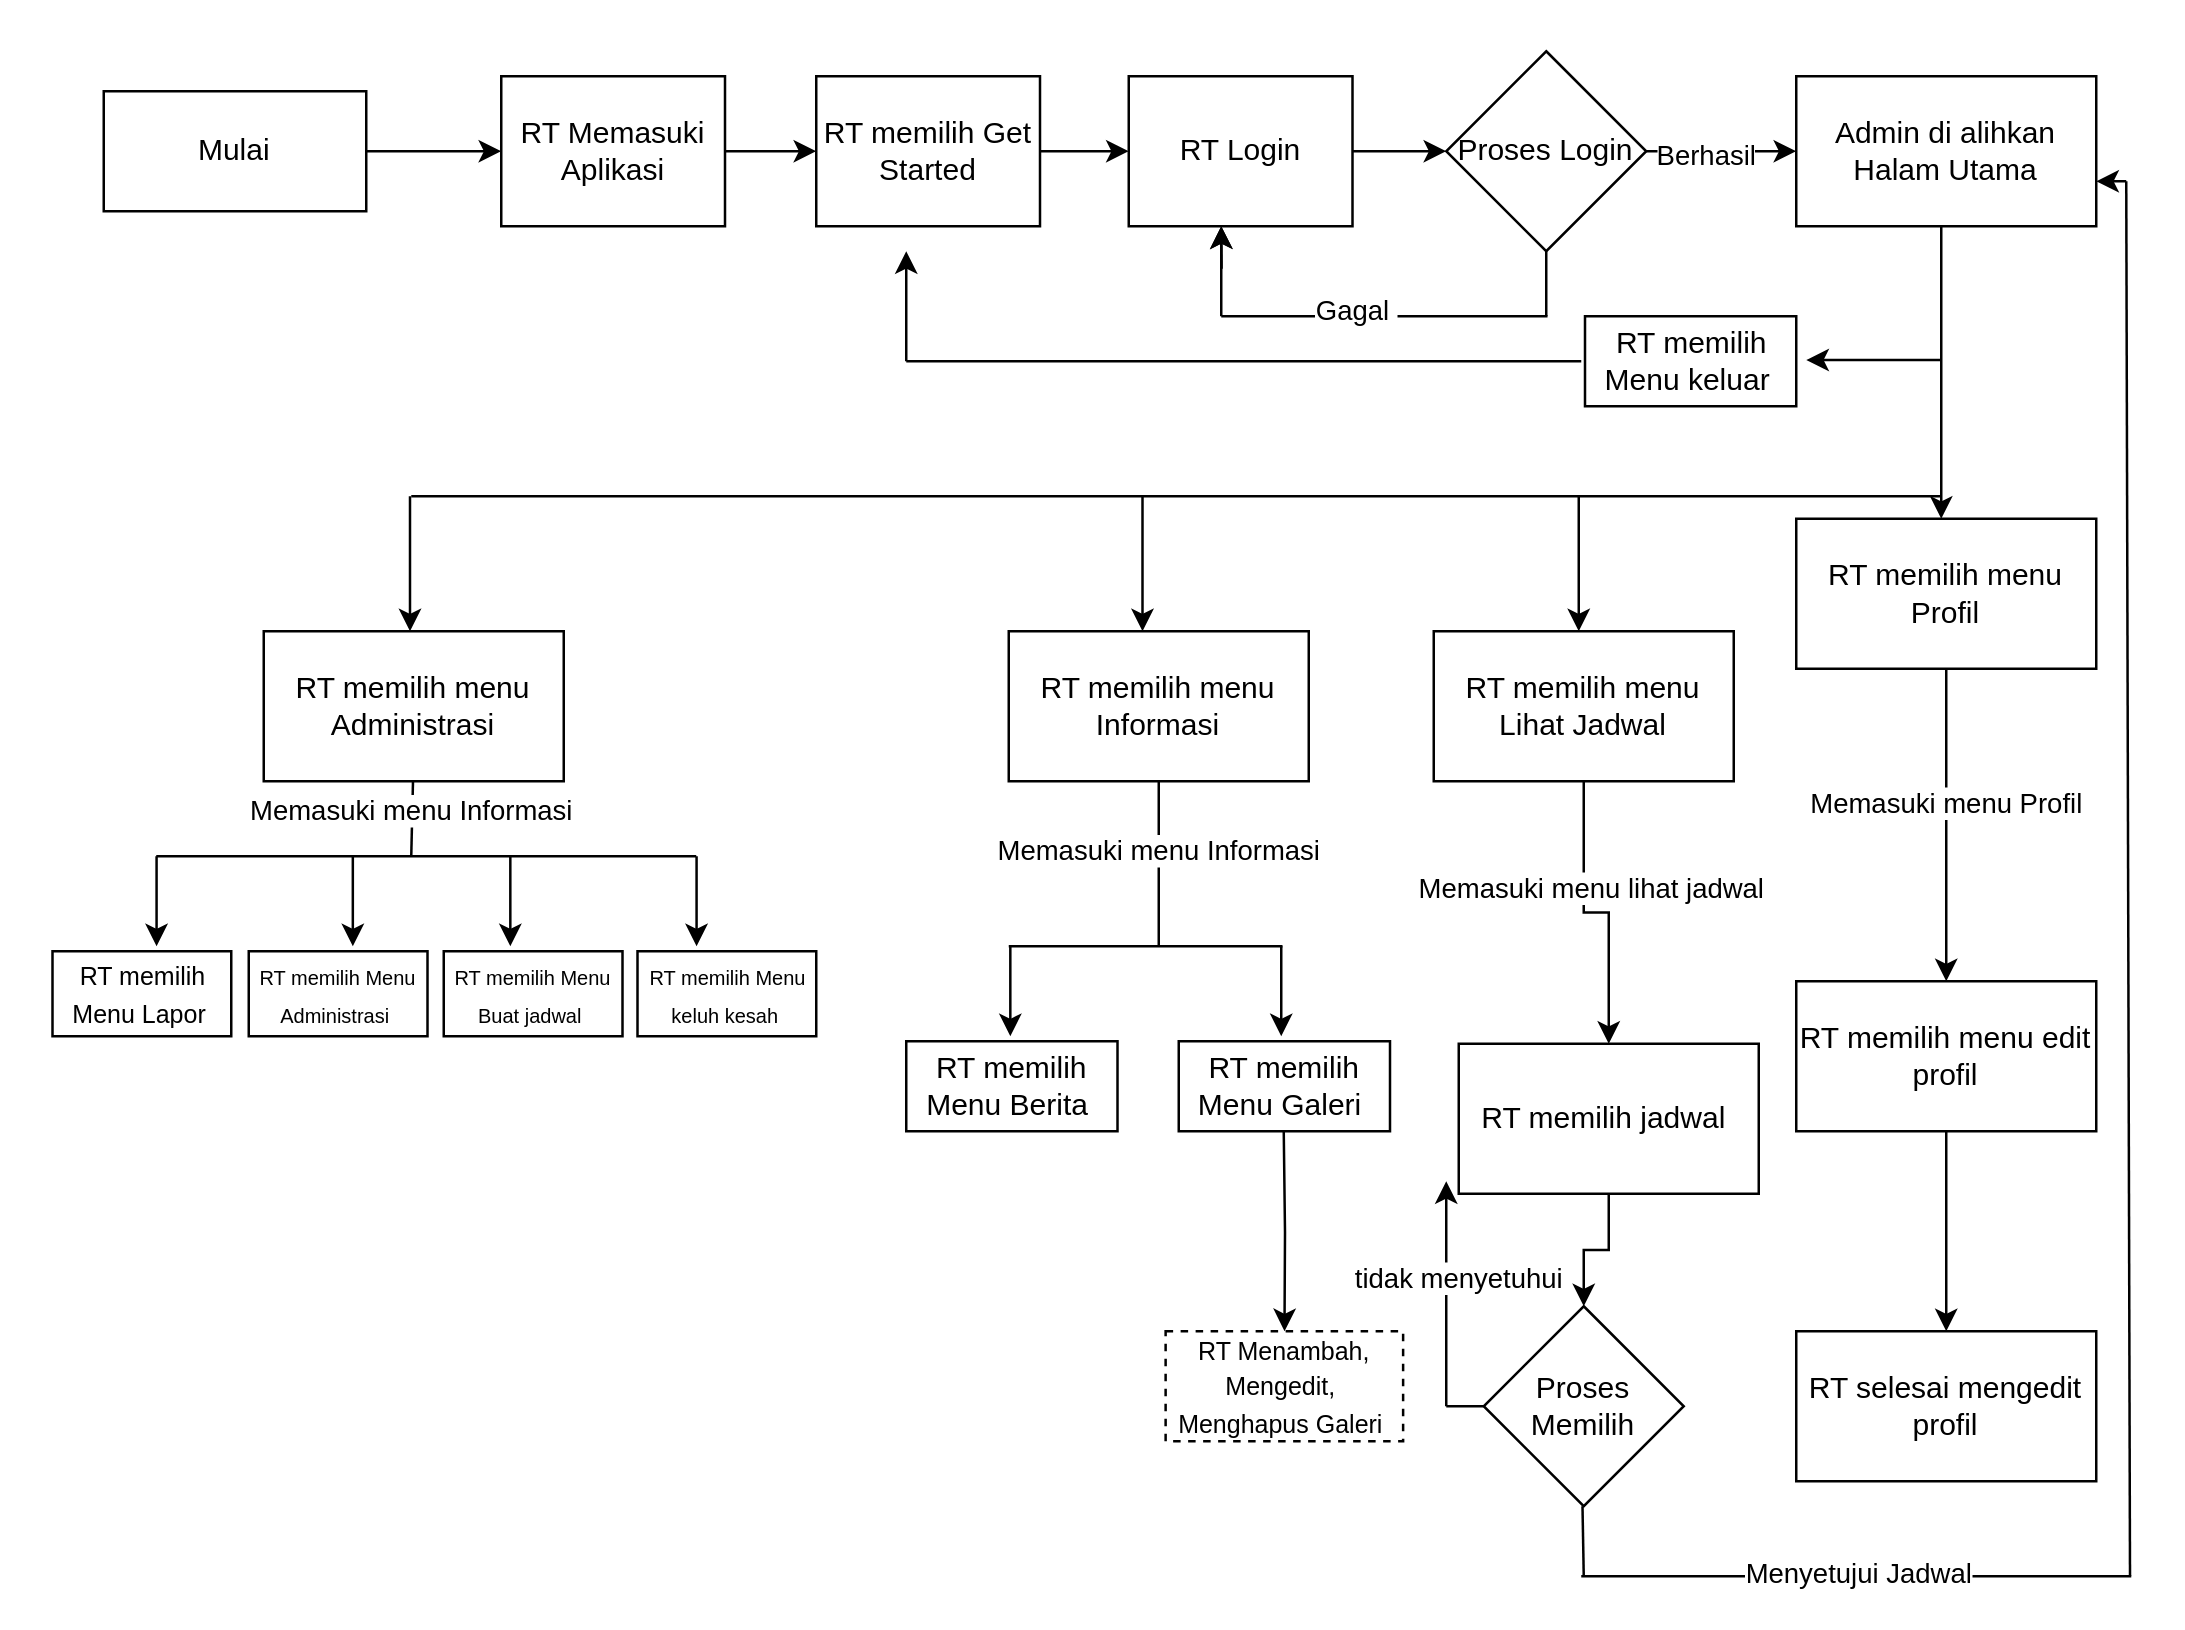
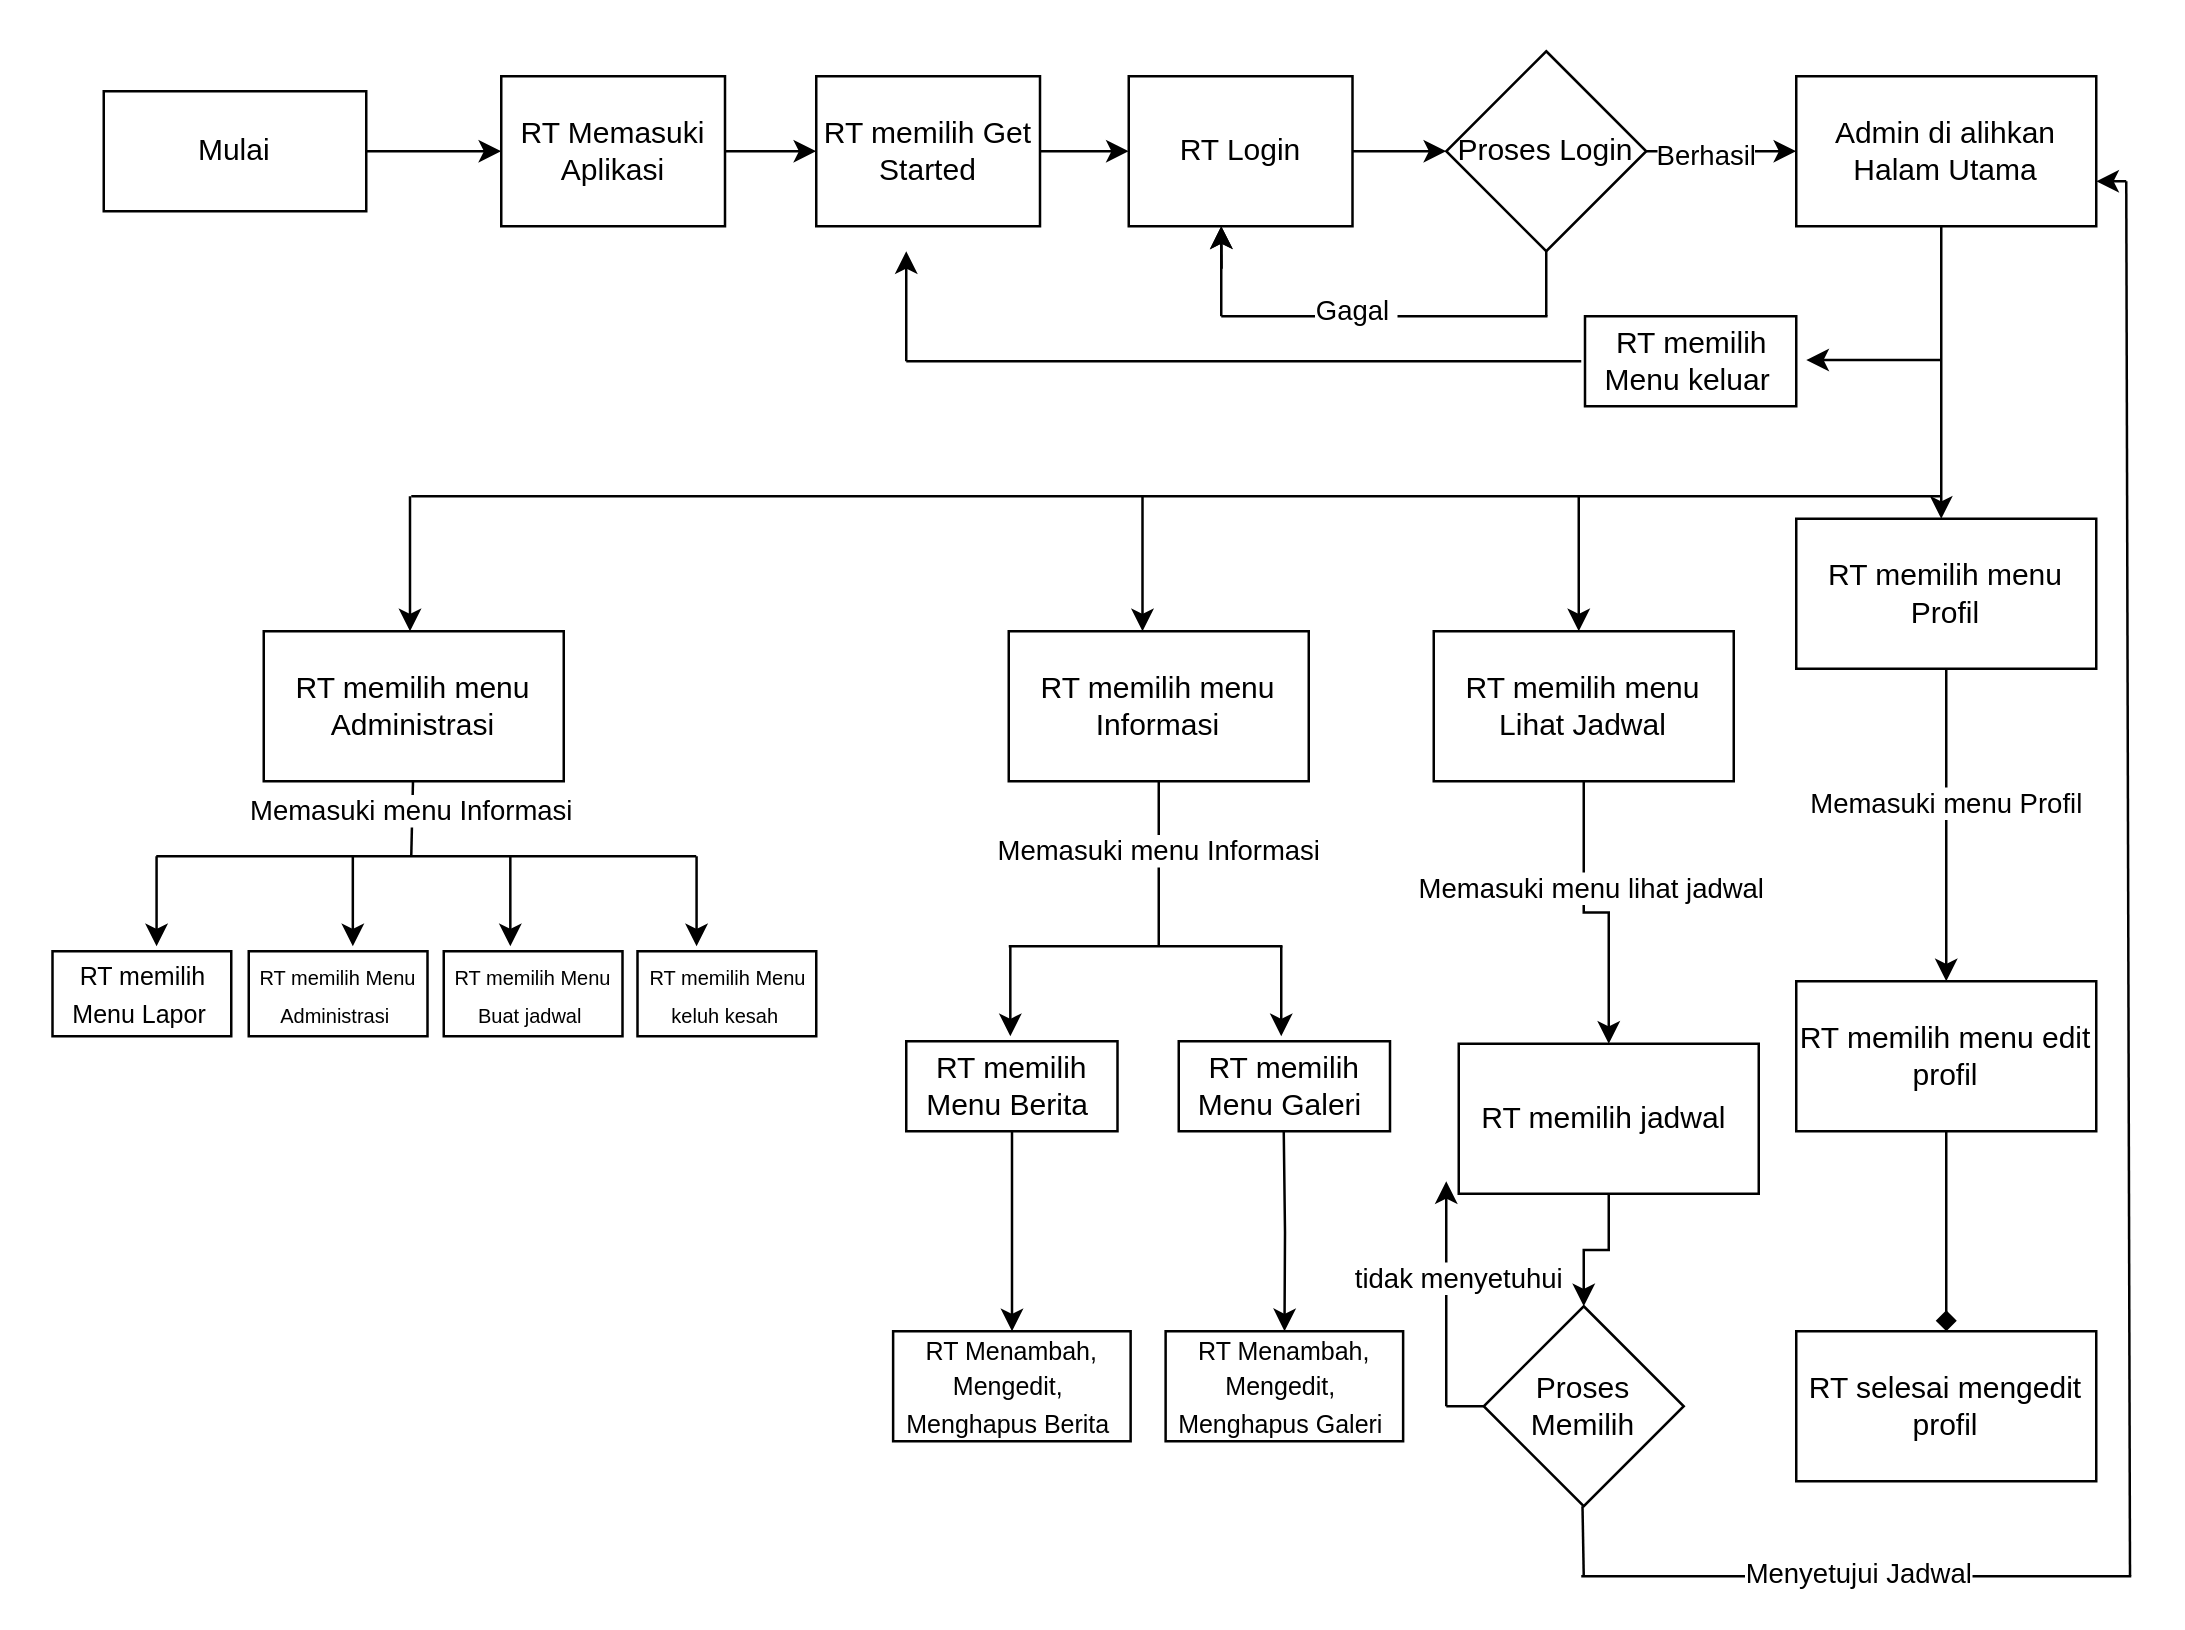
edge "RT memilih Menu Berita" -> "RT Menambah, Mengedit, Menghapus Berita": added
edge "RT memilih menu edit profil" -> "RT selesai mengedit profil": arrowhead classic -> diamond
node "RT Menambah, Mengedit, Menghapus Berita": added
node "RT Menambah, Mengedit, Menghapus Galeri": style dashed -> solid
